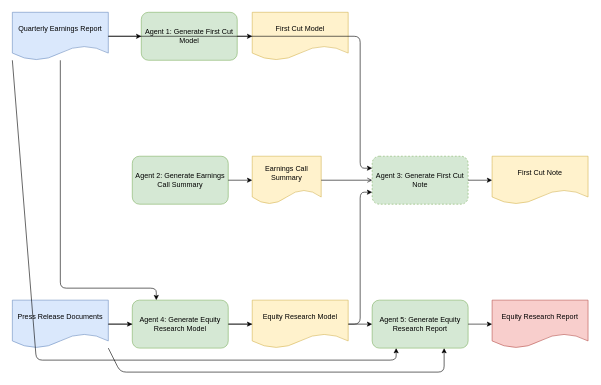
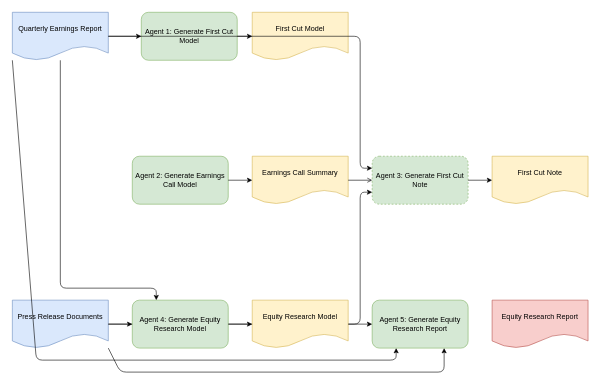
node "Agent 2: Generate Earnings Call Summary": label "Agent 2: Generate Earnings Call Summary" -> "Agent 2: Generate Earnings Call Model"
node "Earnings Call Summary": size 69x48 -> 96x48
edge "Agent 5: Generate Equity Research Report" -> "Equity Research Report": removed
